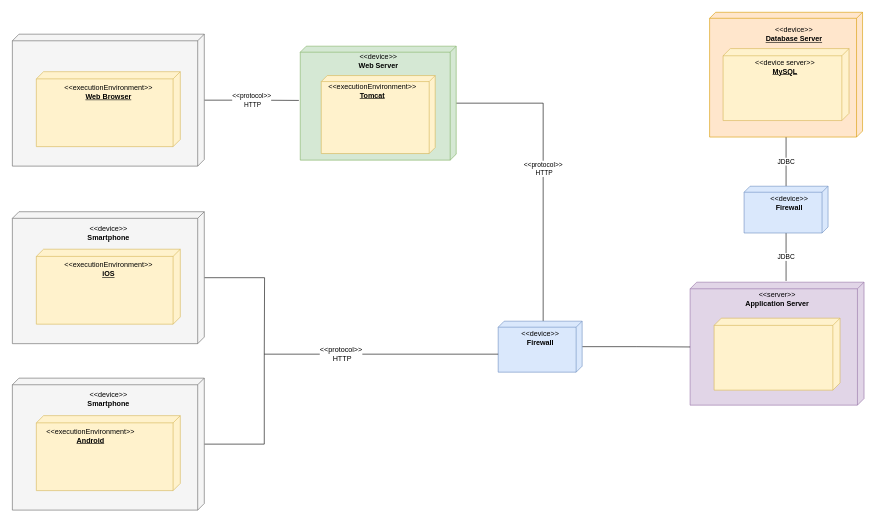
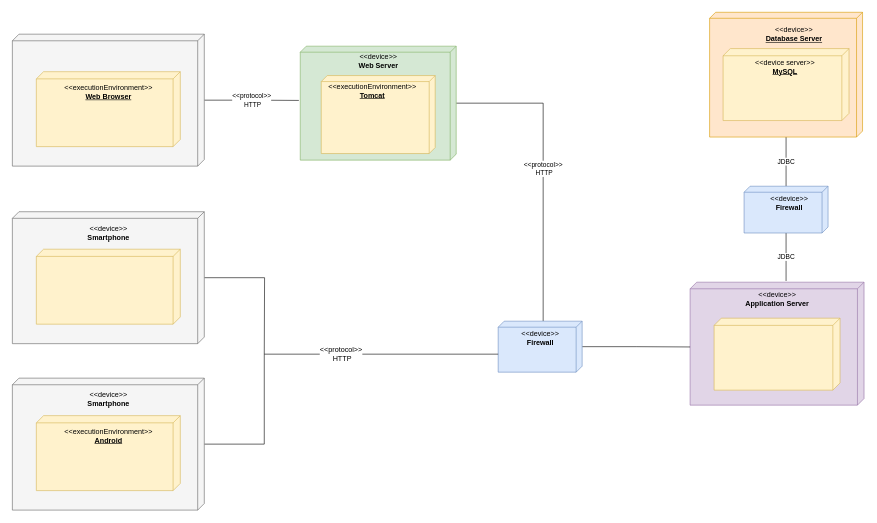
node "<<executionEnvironment>> iOS": removed
node "<<server>> Application Server": label "<<server>> Application Server" -> "<<device>> Application Server"
node "<<executionEnvironment>> Android": moved (90, 436) -> (108, 436)
